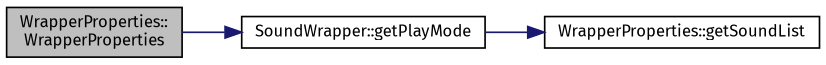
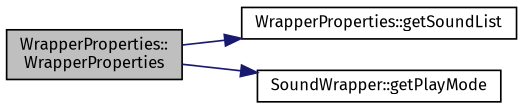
edge "SoundWrapper::getPlayMode" -> "WrapperProperties::getSoundList": now "WrapperProperties:: WrapperProperties" -> "WrapperProperties::getSoundList"
